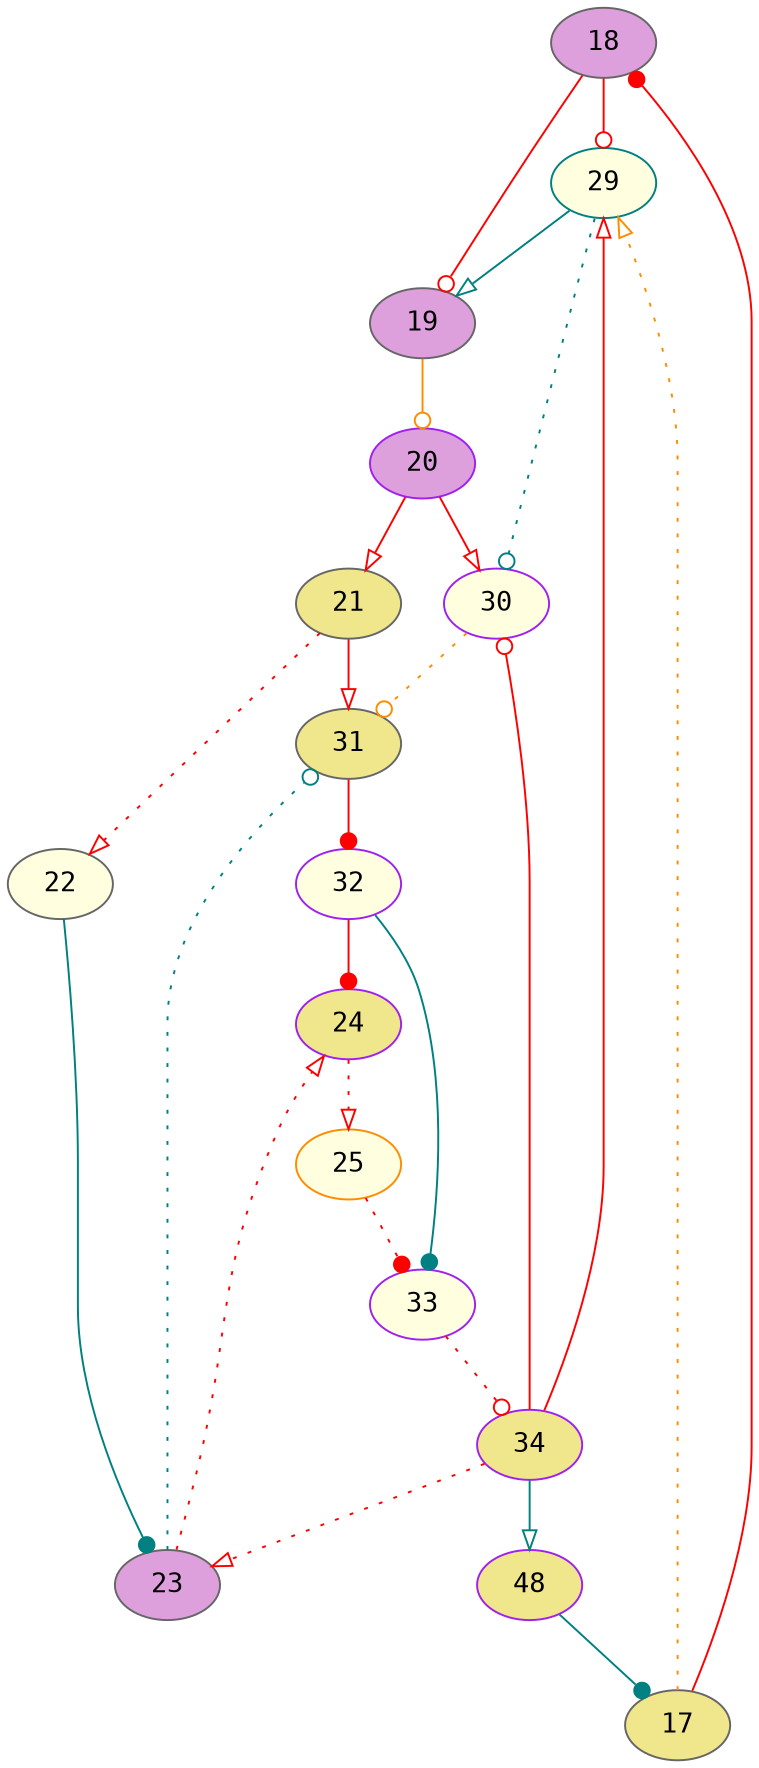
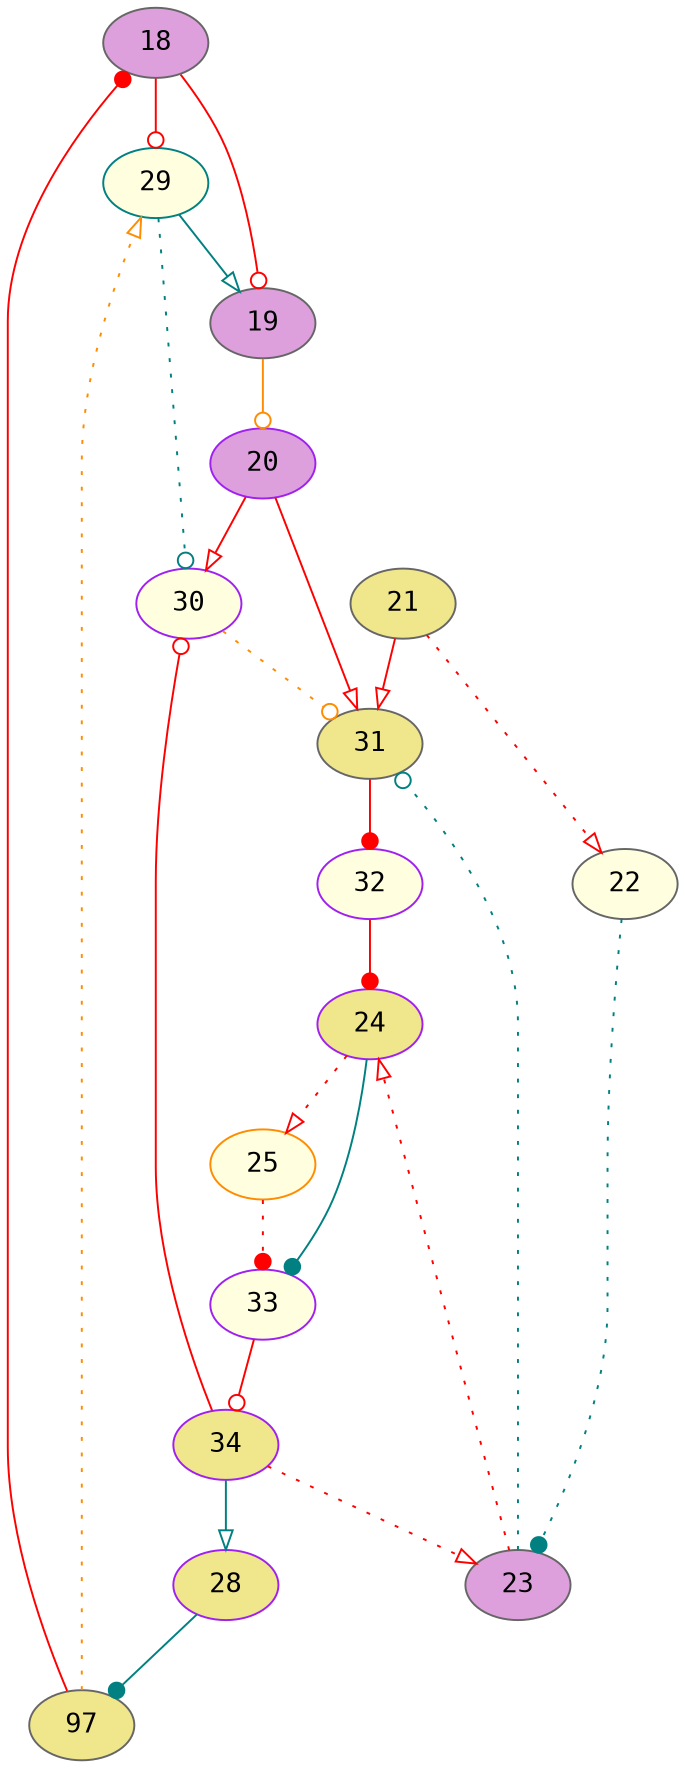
edge "20" -> "21": now "20" -> "31"
edge "34" -> "29": removed
edge "32" -> "33": now "24" -> "33"
edge "22" -> "23": style solid -> dotted
edge "33" -> "34": style dotted -> solid
node "48": label "48" -> "28"
node "17": label "17" -> "97"
